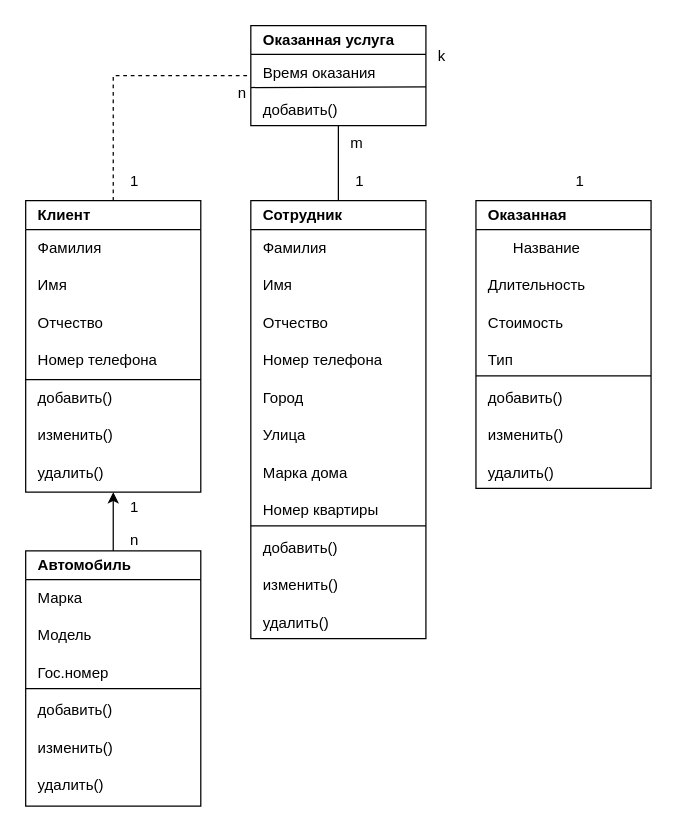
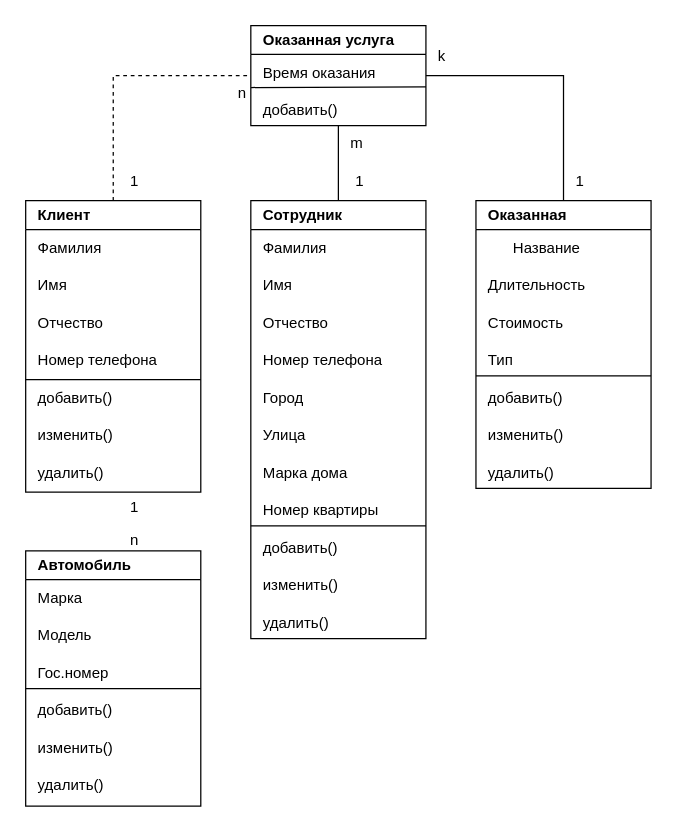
edge "Оказанная услуга" -- "Оказанная": added
edge "Автомобиль" -> "Клиент": removed
